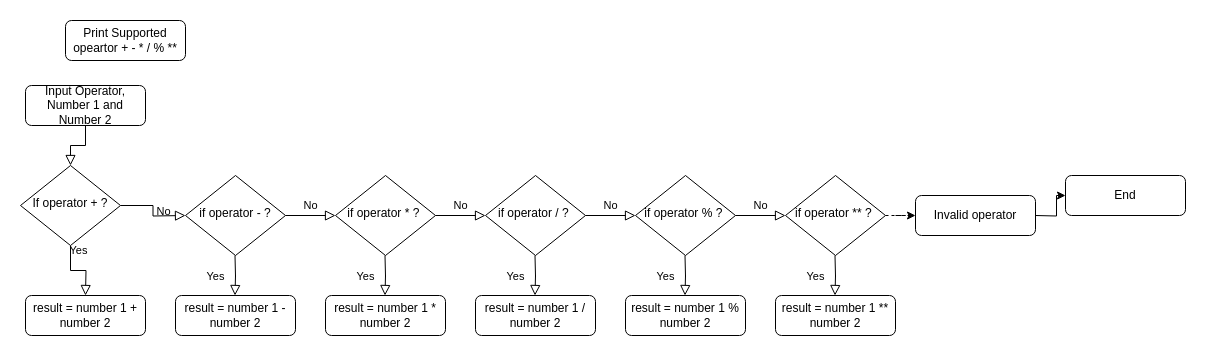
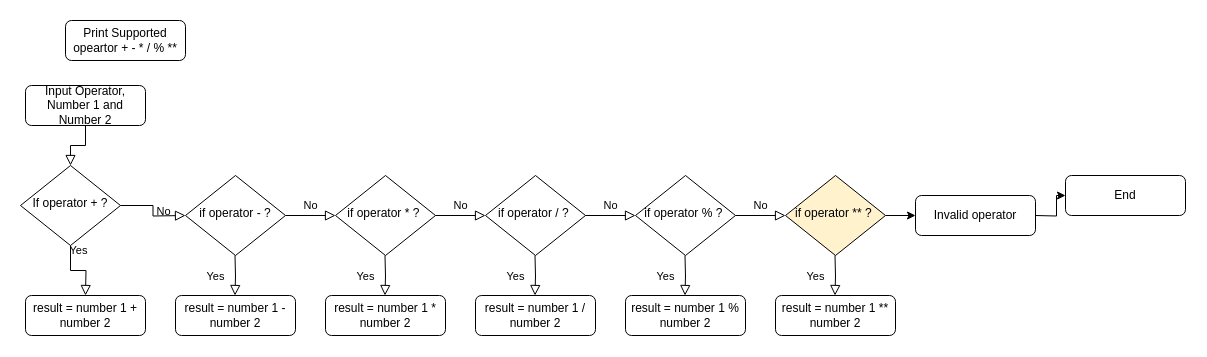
node "if operator ** ?": fillcolor #ffffff -> #fff2cc
edge "if operator ** ?" -> "Invalid operator": style dashed -> solid
